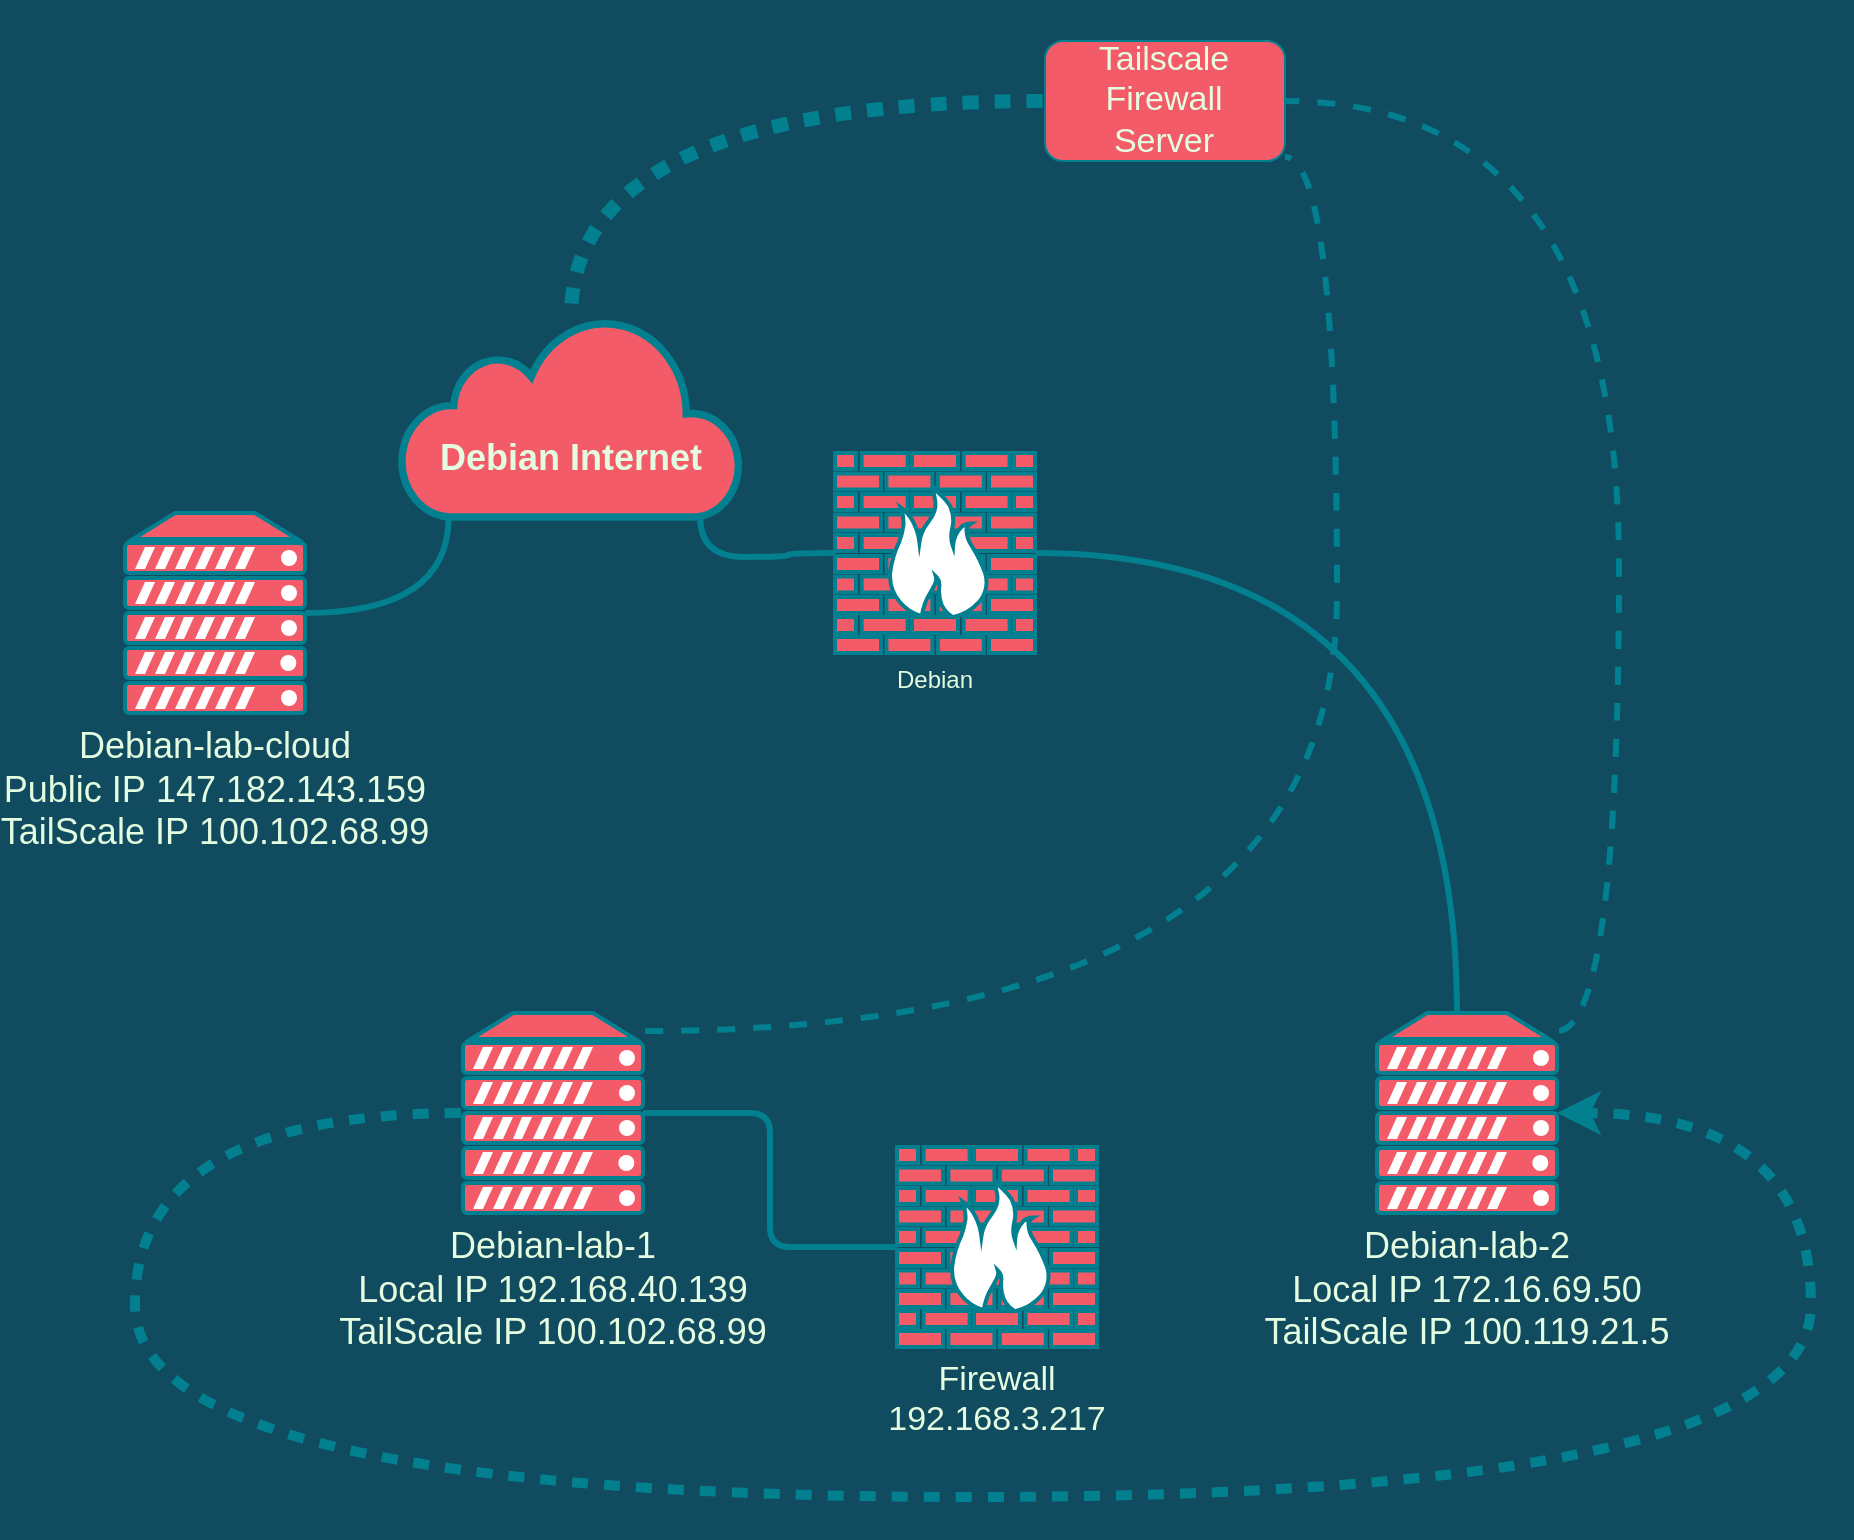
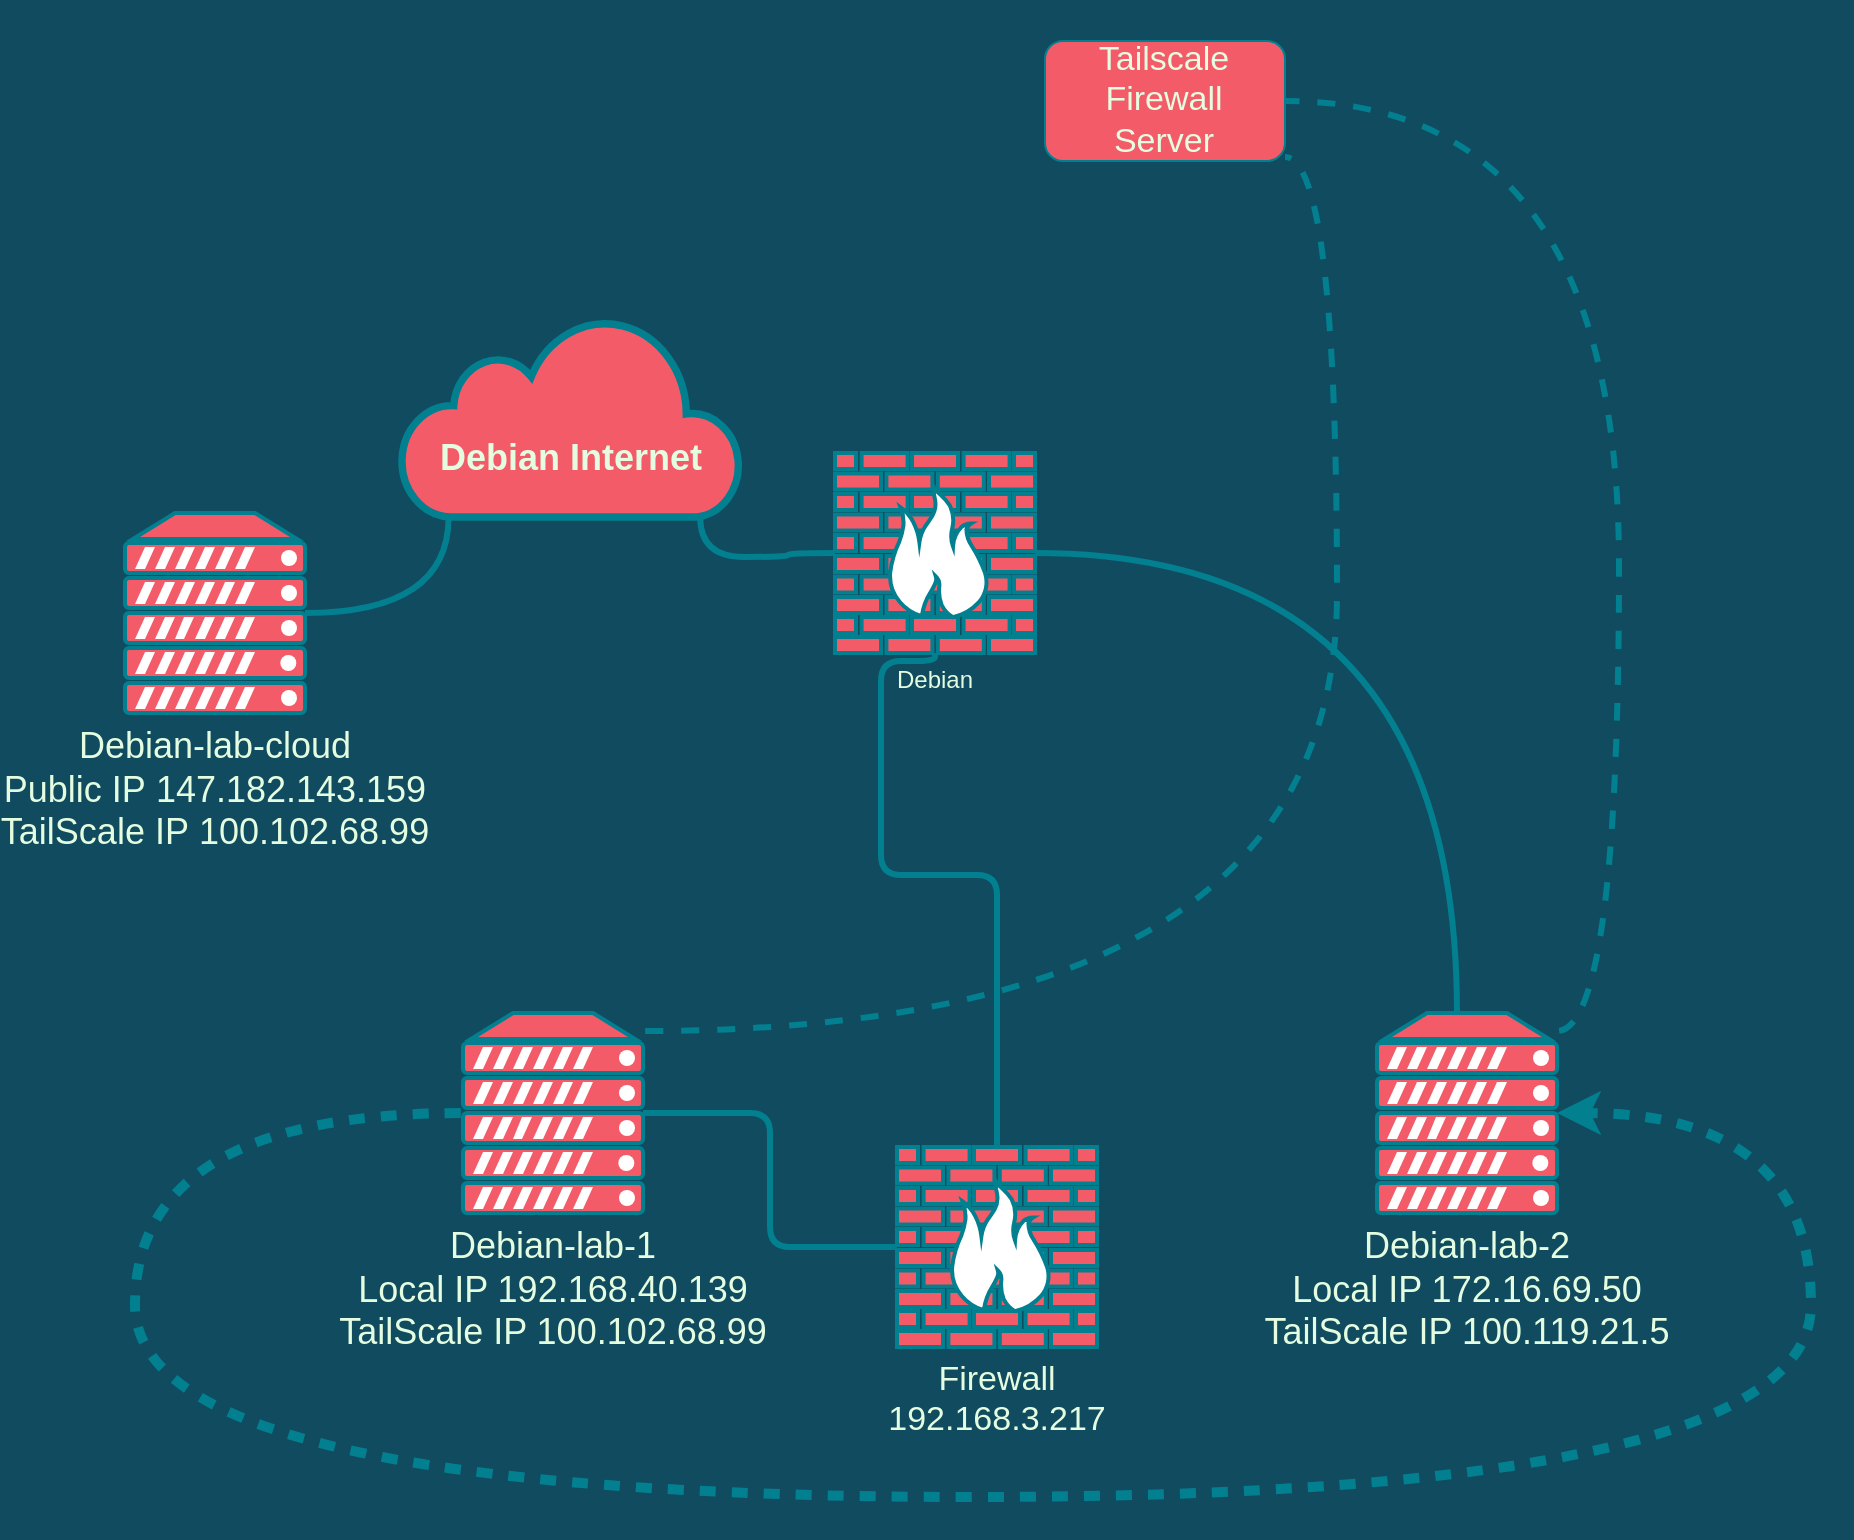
edge "Tailscale Firewall Server" -- "Debian Internet": removed
edge "Debian" -- "Firewall 192.168.3.217": added
